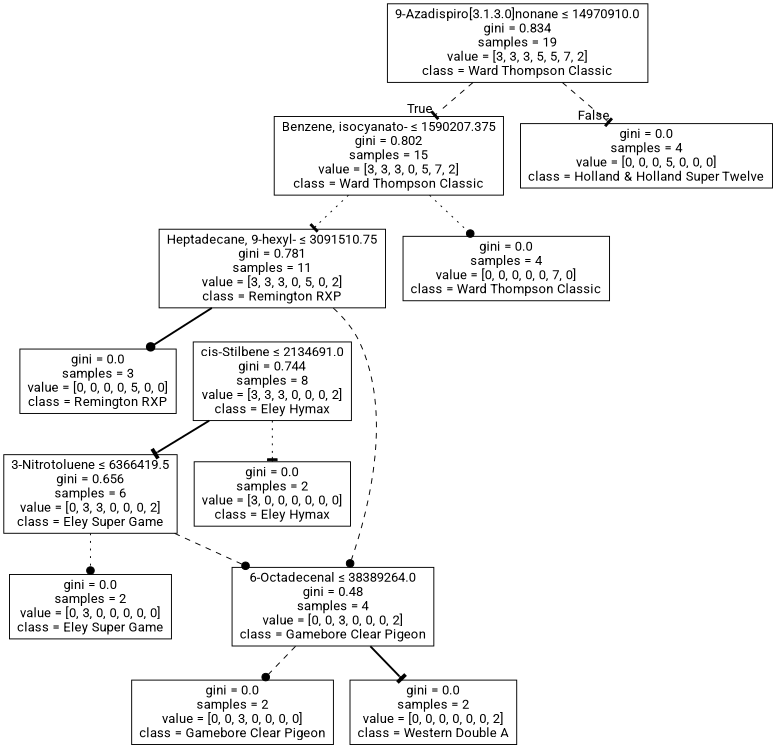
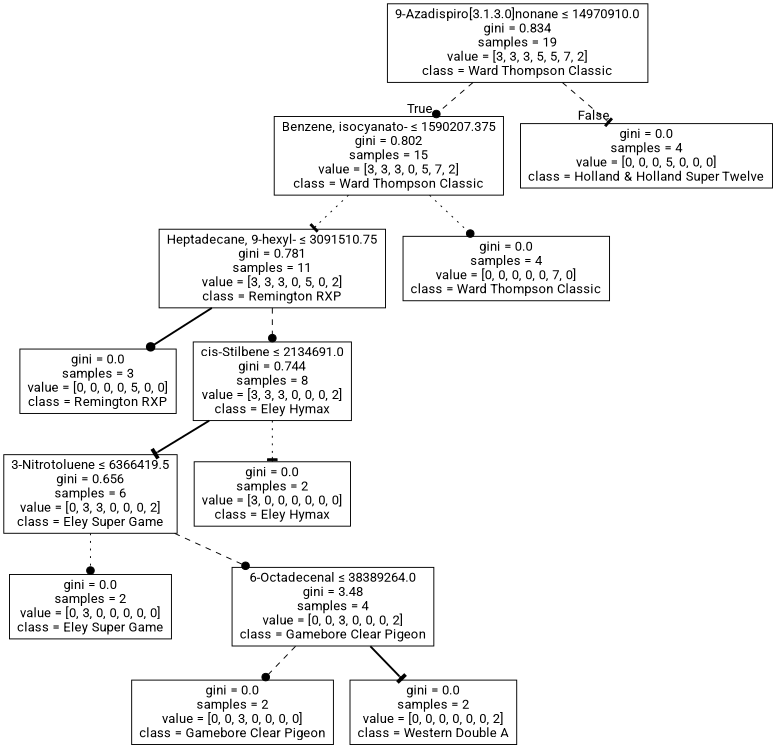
edge "9-Azadispiro[3.1.3.0]nonane ≤ 14970910.0" -> "Benzene, isocyanato- ≤ 1590207.375": arrowhead tee -> dot
edge "Heptadecane, 9-hexyl- ≤ 3091510.75" -> "6-Octadecenal ≤ 38389264.0": now "Heptadecane, 9-hexyl- ≤ 3091510.75" -> "cis-Stilbene ≤ 2134691.0"
node "6-Octadecenal ≤ 38389264.0": text "gini = 0.48" -> "gini = 3.48"
